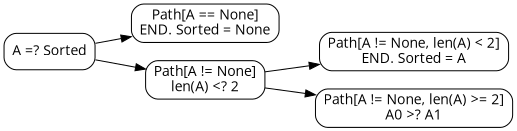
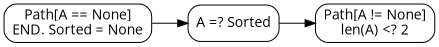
edge "A =? Sorted" -> "Path[A == None] END. Sorted = None": reversed
node "Path[A != None, len(A) < 2] END. Sorted = A": removed
node "Path[A != None, len(A) >= 2] A0 >? A1": removed
